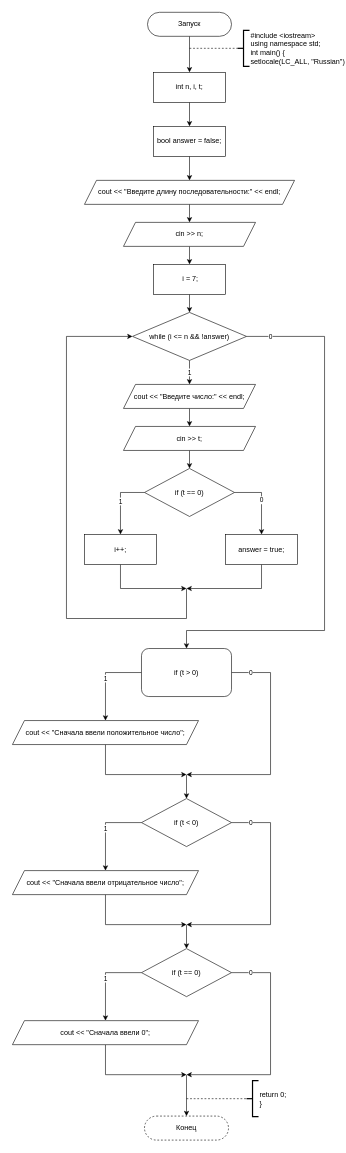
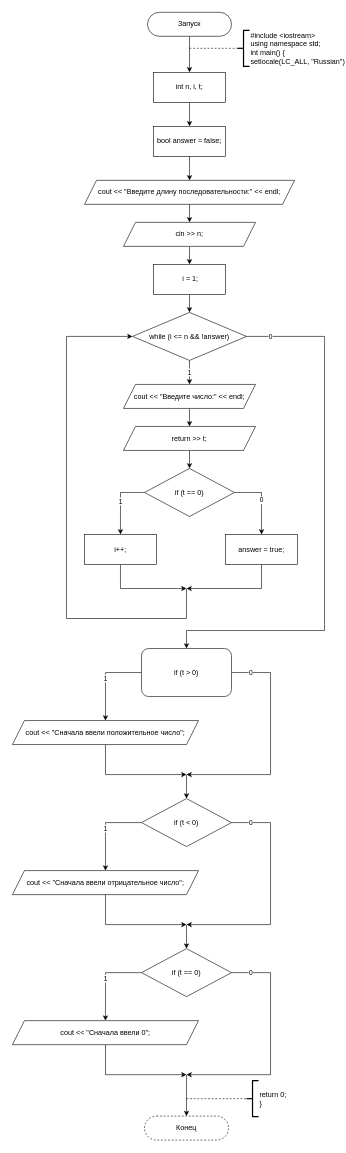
node "i = 7;": label "i = 7;" -> "i = 1;"
node "cin >> t;": label "cin >> t;" -> "return >> t;"
